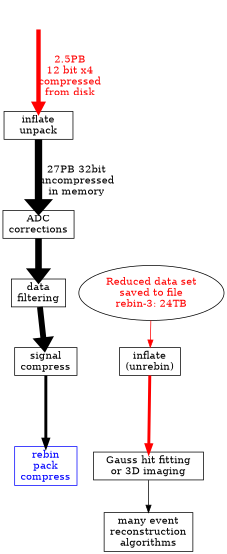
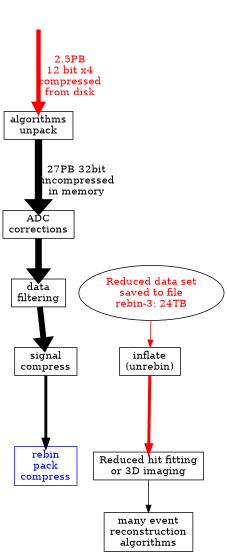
node "inflate unpack": label "inflate unpack" -> "algorithms unpack"
node "Gauss hit fitting or 3D imaging": label "Gauss hit fitting or 3D imaging" -> "Reduced hit fitting or 3D imaging"
